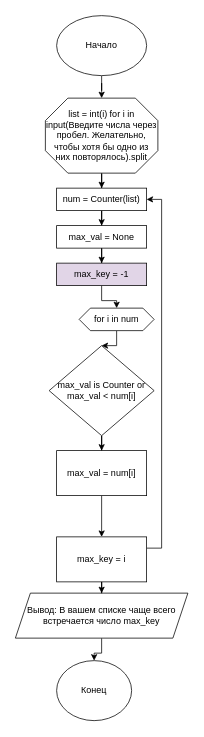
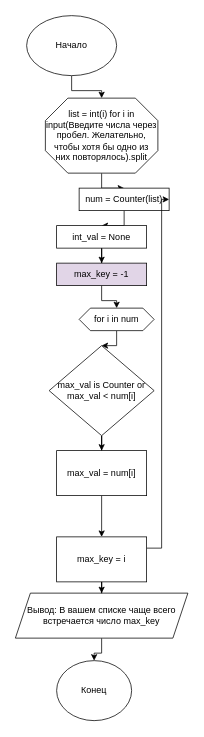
node "Начало": moved (102, 45) -> (72, 45)
node "num = Counter(list)": moved (102, 199) -> (124, 199)
node "max_val = None": label "max_val = None" -> "int_val = None"
